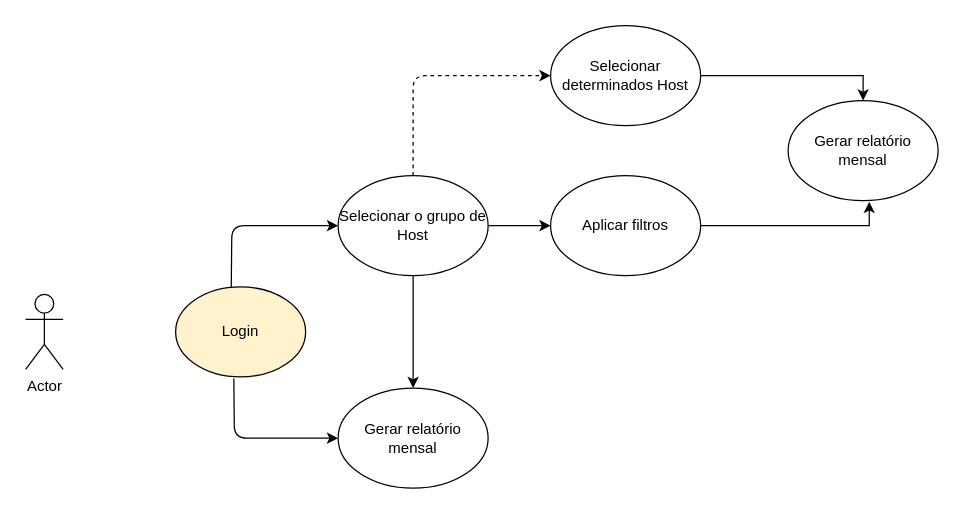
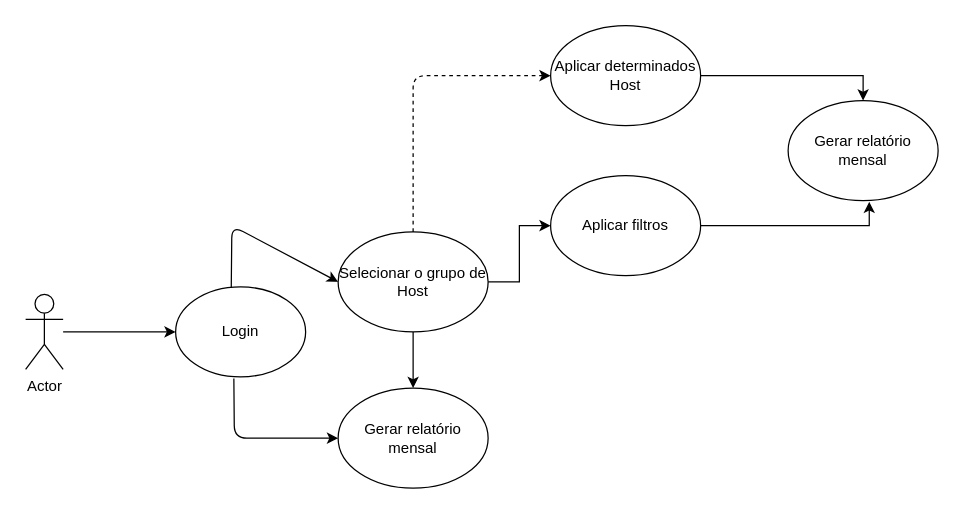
node "Selecionar determinados Host": label "Selecionar determinados Host" -> "Aplicar determinados Host"
node "Selecionar o grupo de Host": moved (413, 226) -> (413, 282)
edge "Actor" -> "Login": added
node "Login": fillcolor #fff2cc -> #ffffff
